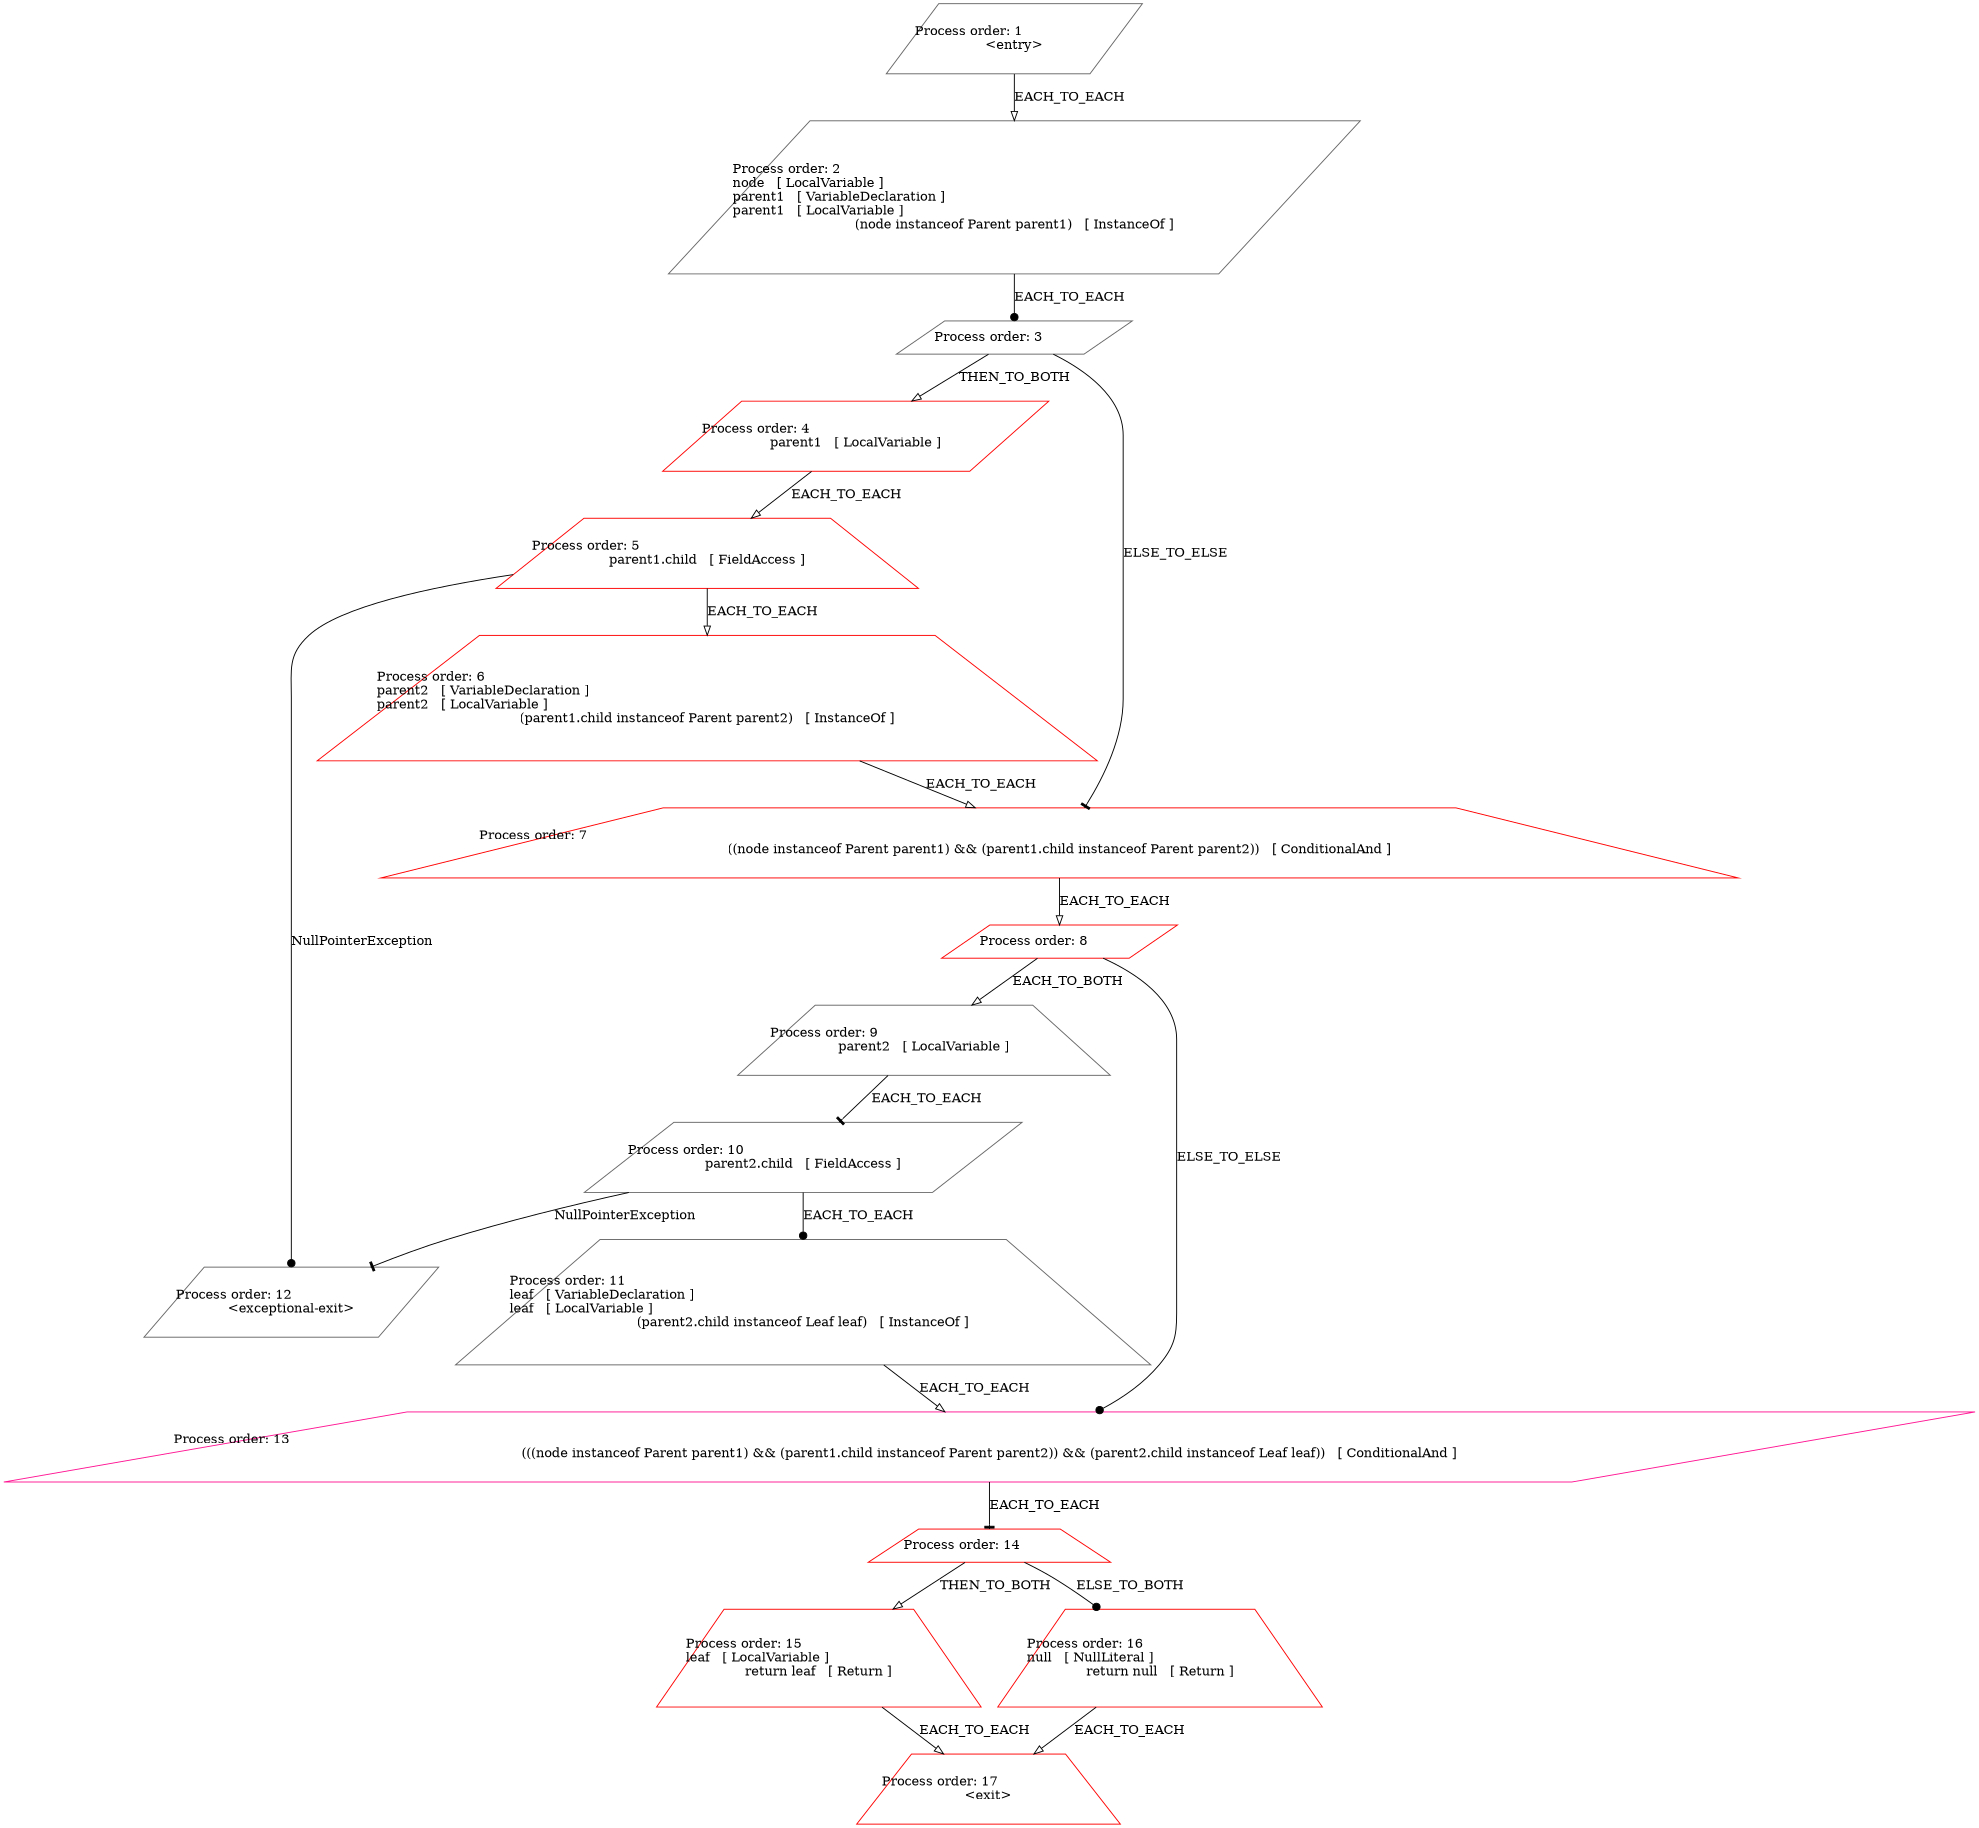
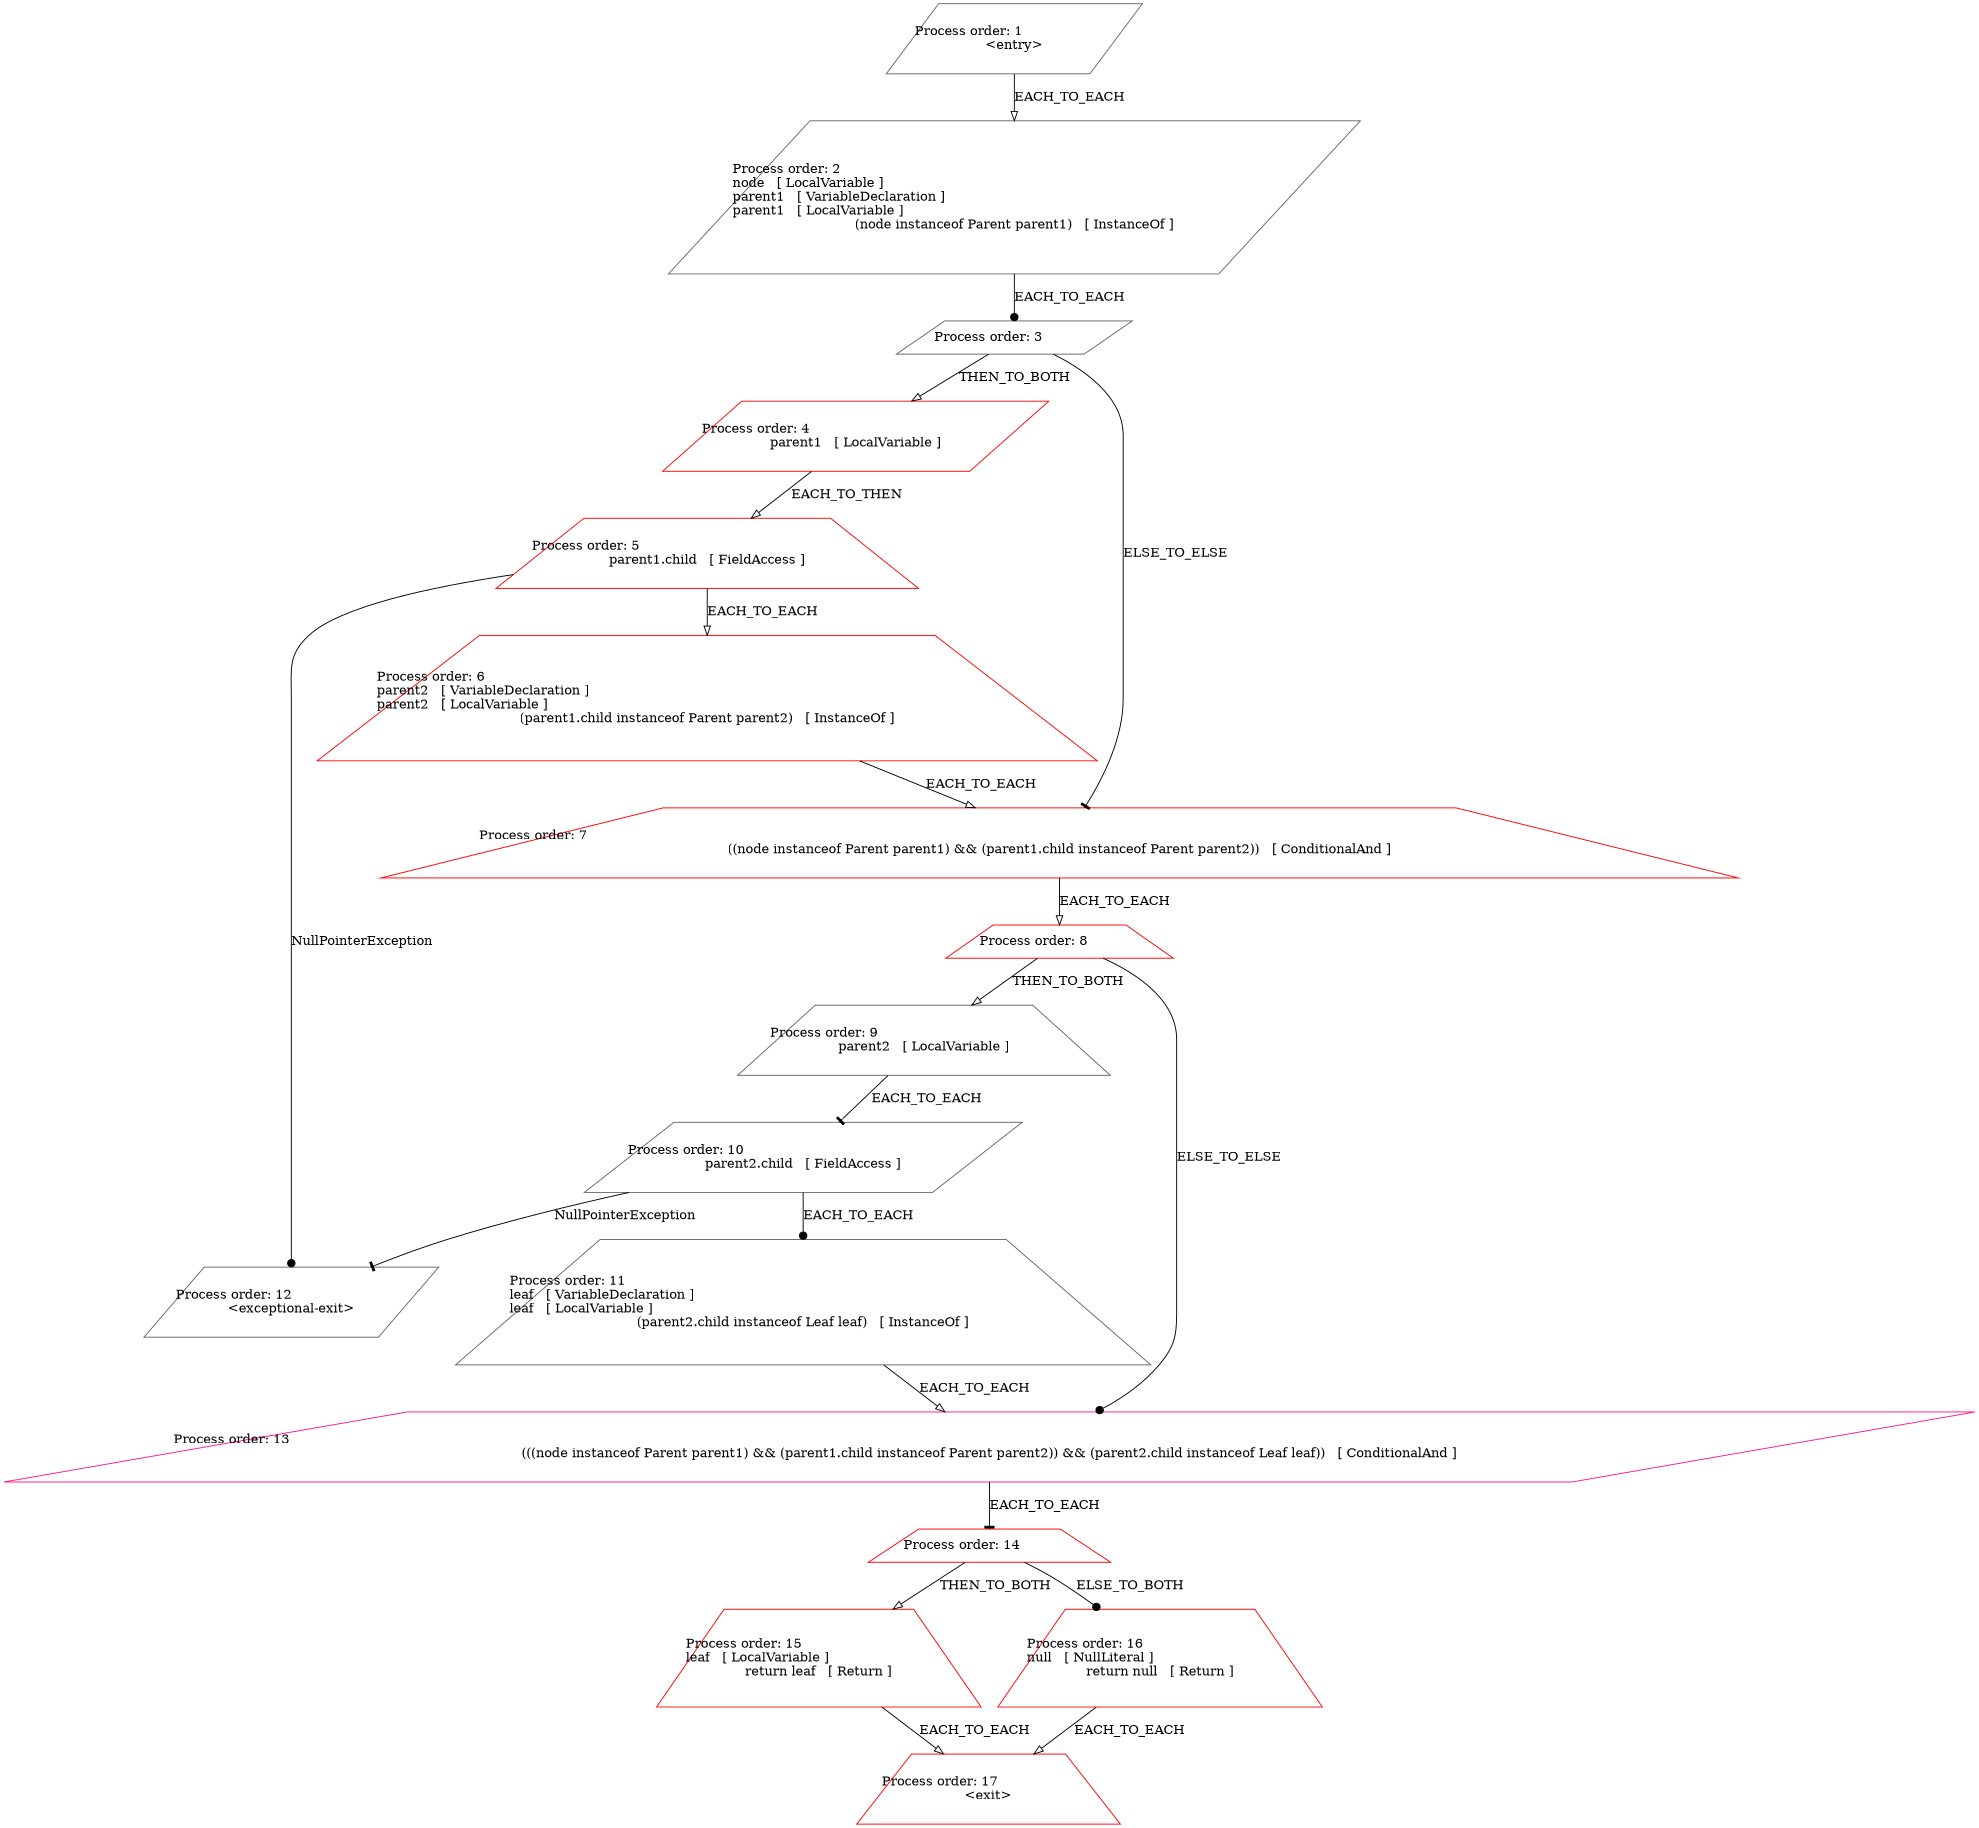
edge "Process order: 4 parent1   [ LocalVariable ]" -> "Process order: 5 parent1.child   [ FieldAccess ]": label "EACH_TO_EACH" -> "EACH_TO_THEN"
node "Process order: 8": shape parallelogram -> trapezium
edge "Process order: 8" -> "Process order: 9 parent2   [ LocalVariable ]": label "EACH_TO_BOTH" -> "THEN_TO_BOTH"
